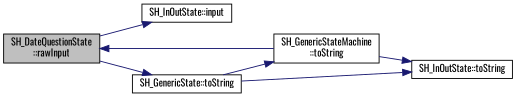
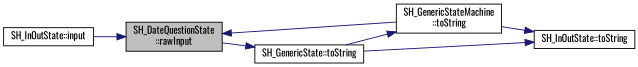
edge "SH_DateQuestionState ::rawInput" -> "SH_InOutState::input": reversed
